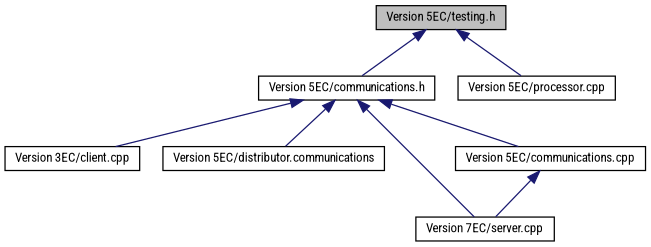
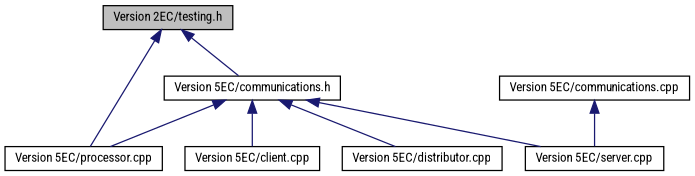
node "Version 5EC/testing.h": label "Version 5EC/testing.h" -> "Version 2EC/testing.h"
edge "Version 5EC/communications.cpp" -> "Version 5EC/communications.h": now "Version 5EC/processor.cpp" -> "Version 5EC/communications.h"
node "Version 3EC/client.cpp": label "Version 3EC/client.cpp" -> "Version 5EC/client.cpp"
node "Version 5EC/distributor.communications": label "Version 5EC/distributor.communications" -> "Version 5EC/distributor.cpp"
node "Version 7EC/server.cpp": label "Version 7EC/server.cpp" -> "Version 5EC/server.cpp"
